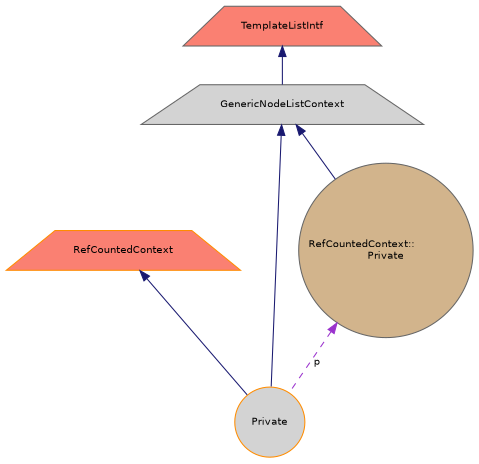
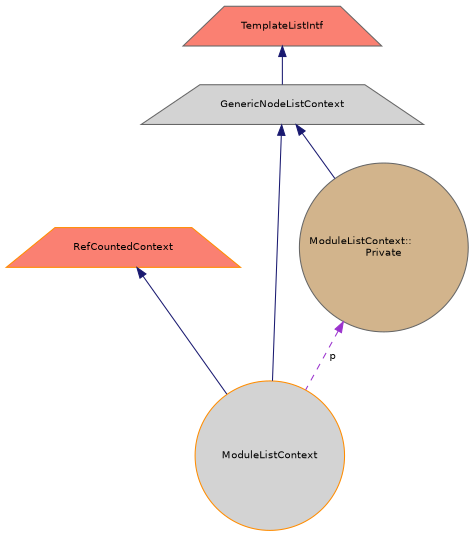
node "RefCountedContext:: Private": label "RefCountedContext:: Private" -> "ModuleListContext:: Private"
node "Private": label "Private" -> "ModuleListContext"
